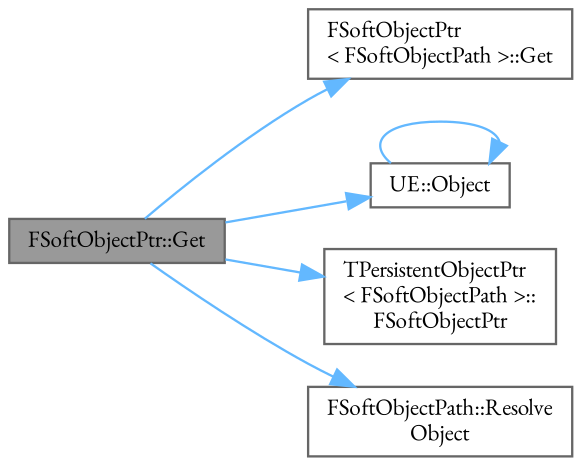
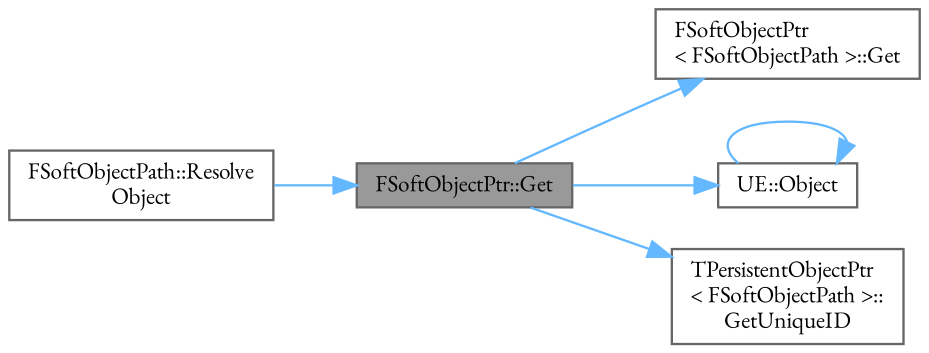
node "TPersistentObjectPtr < FSoftObjectPath >:: FSoftObjectPtr": label "TPersistentObjectPtr < FSoftObjectPath >:: FSoftObjectPtr" -> "TPersistentObjectPtr < FSoftObjectPath >:: GetUniqueID"
edge "FSoftObjectPtr::Get" -> "FSoftObjectPath::Resolve Object": reversed
